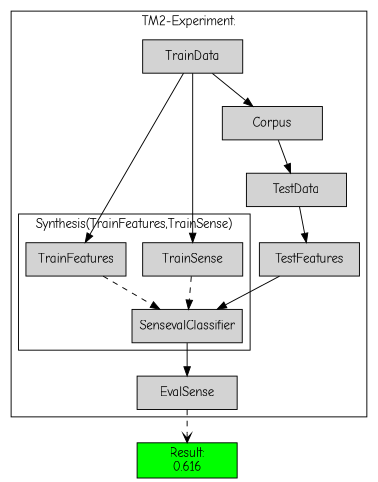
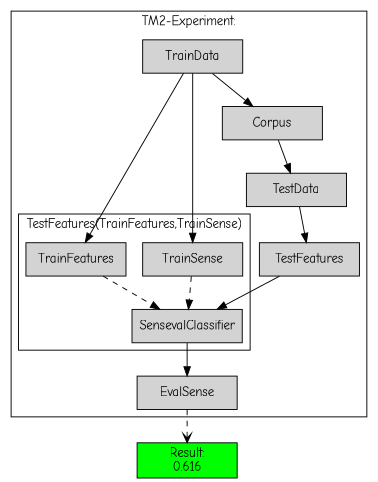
cluster "Synthesis(TrainFeatures,TrainSense)": label "Synthesis(TrainFeatures,TrainSense)" -> "TestFeatures(TrainFeatures,TrainSense)"
